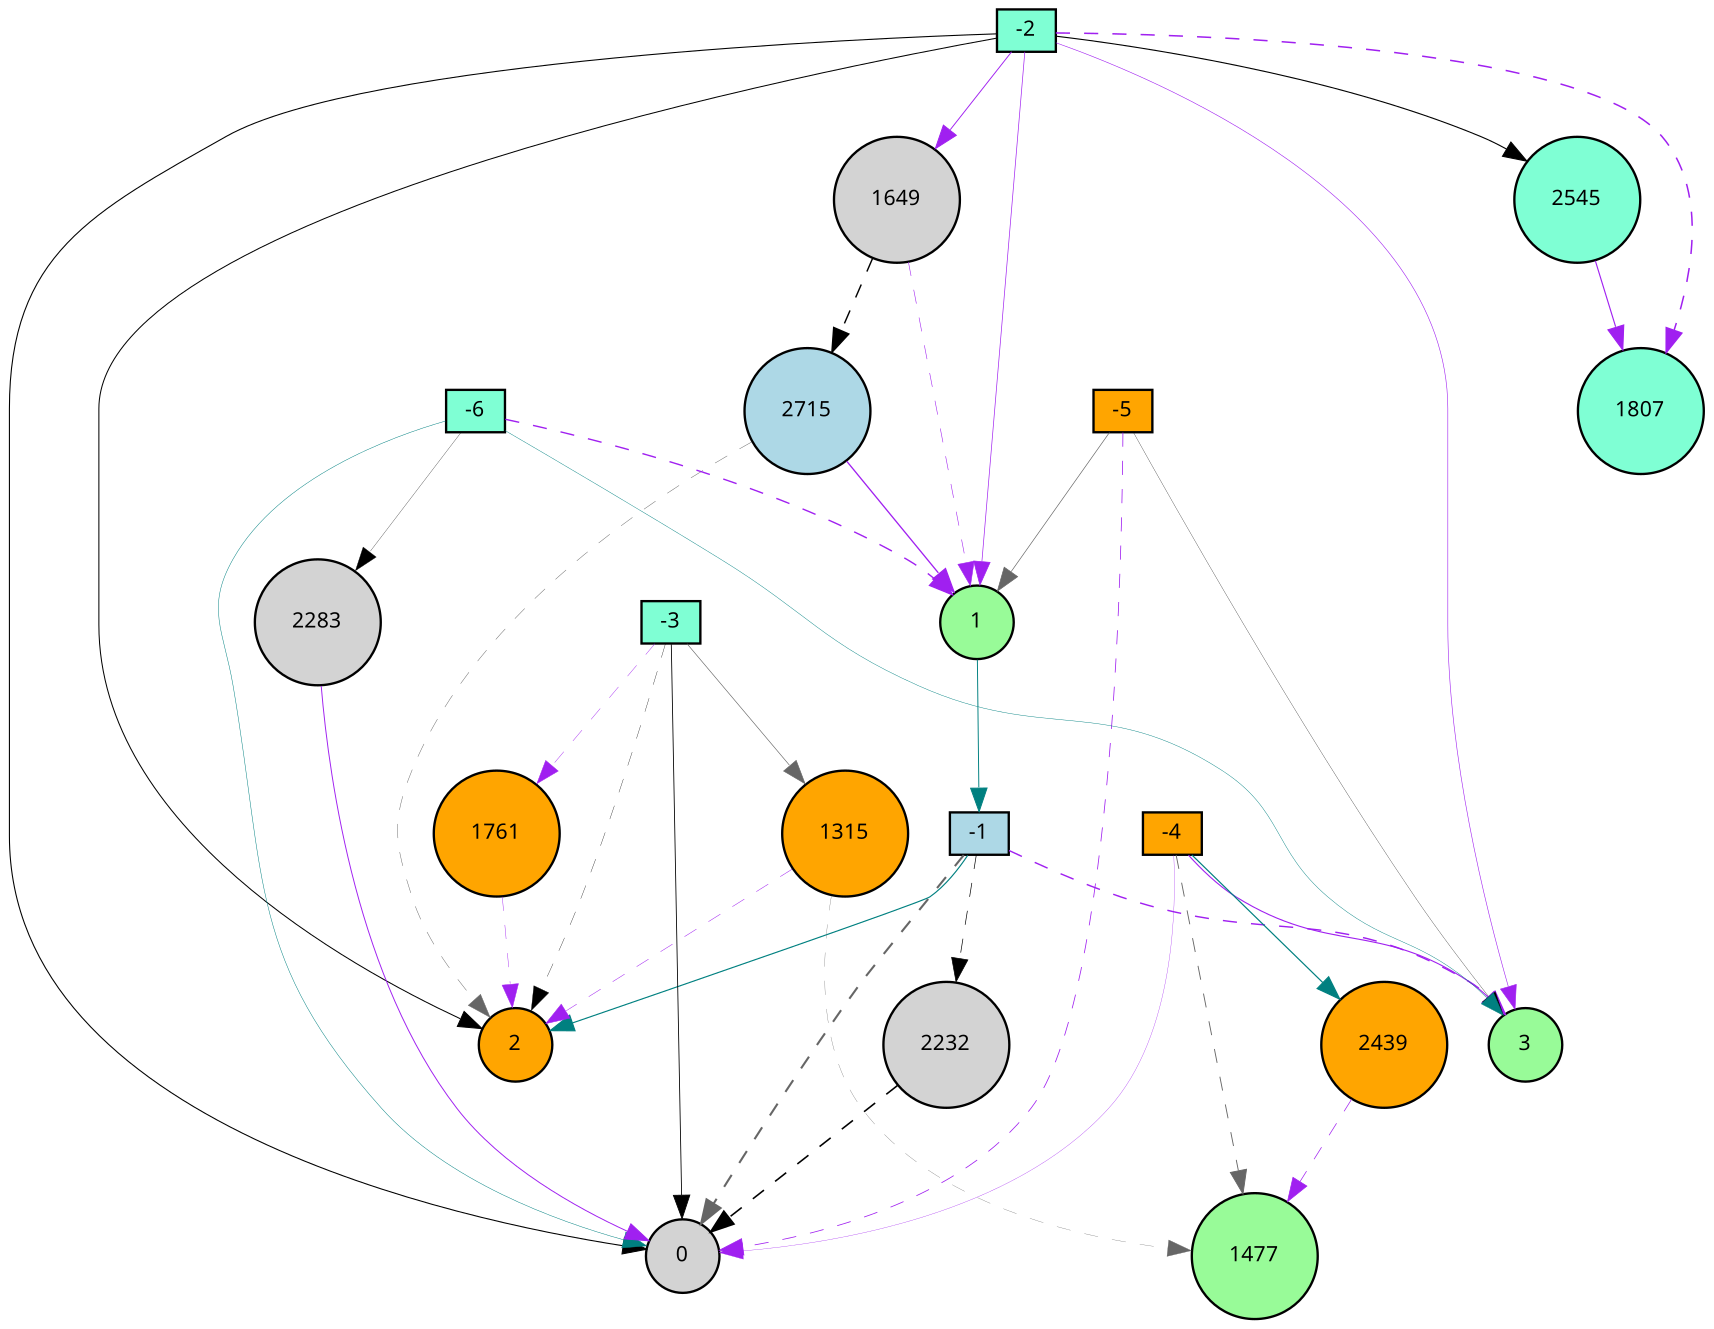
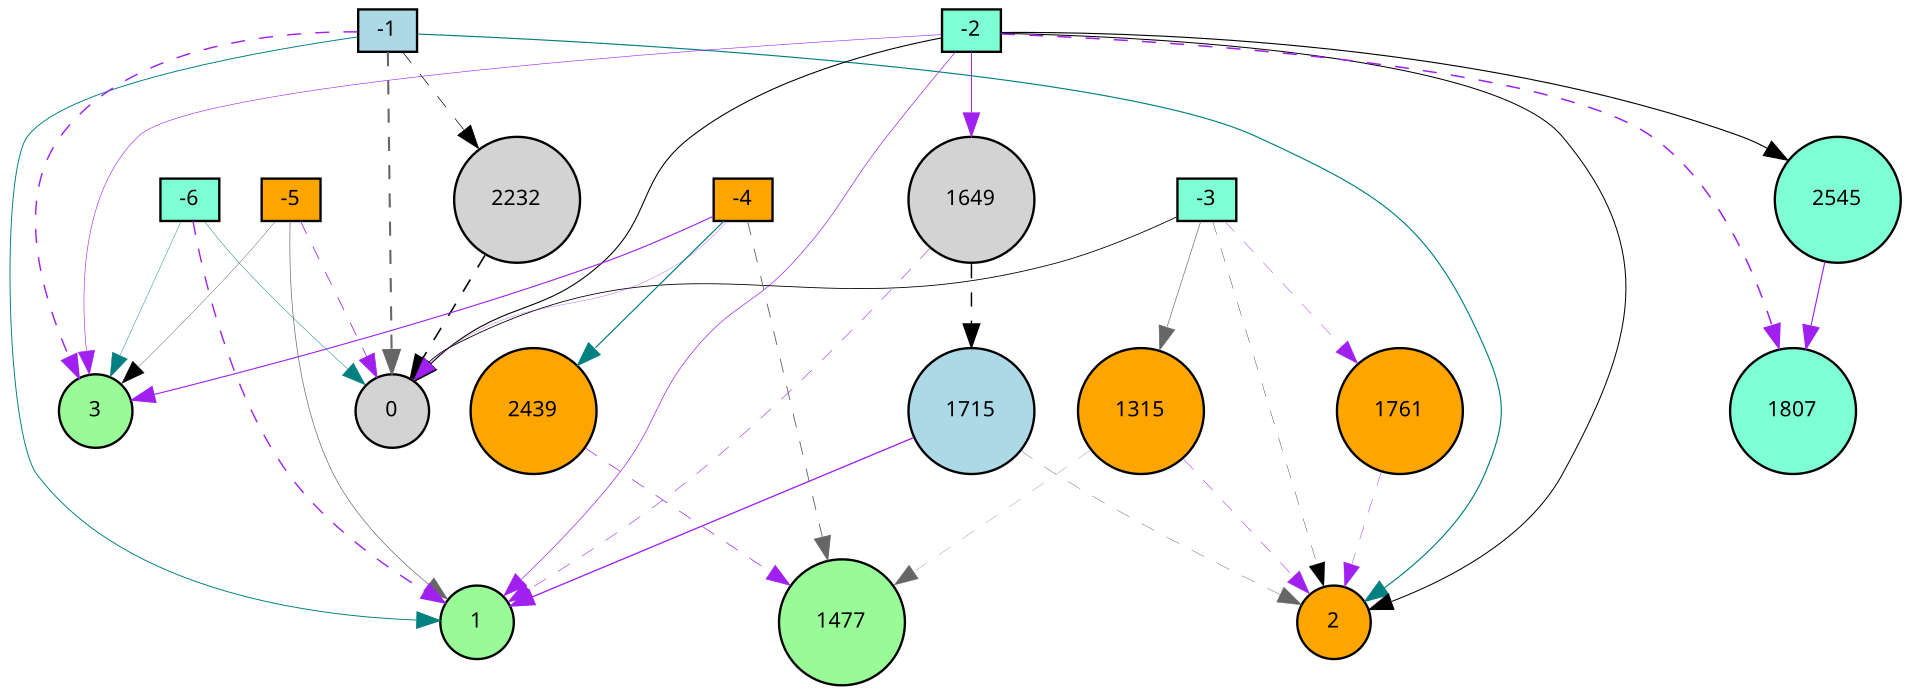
node "2715": label "2715" -> "1715"
node "2283": removed
edge "1" -> "-1": reversed
